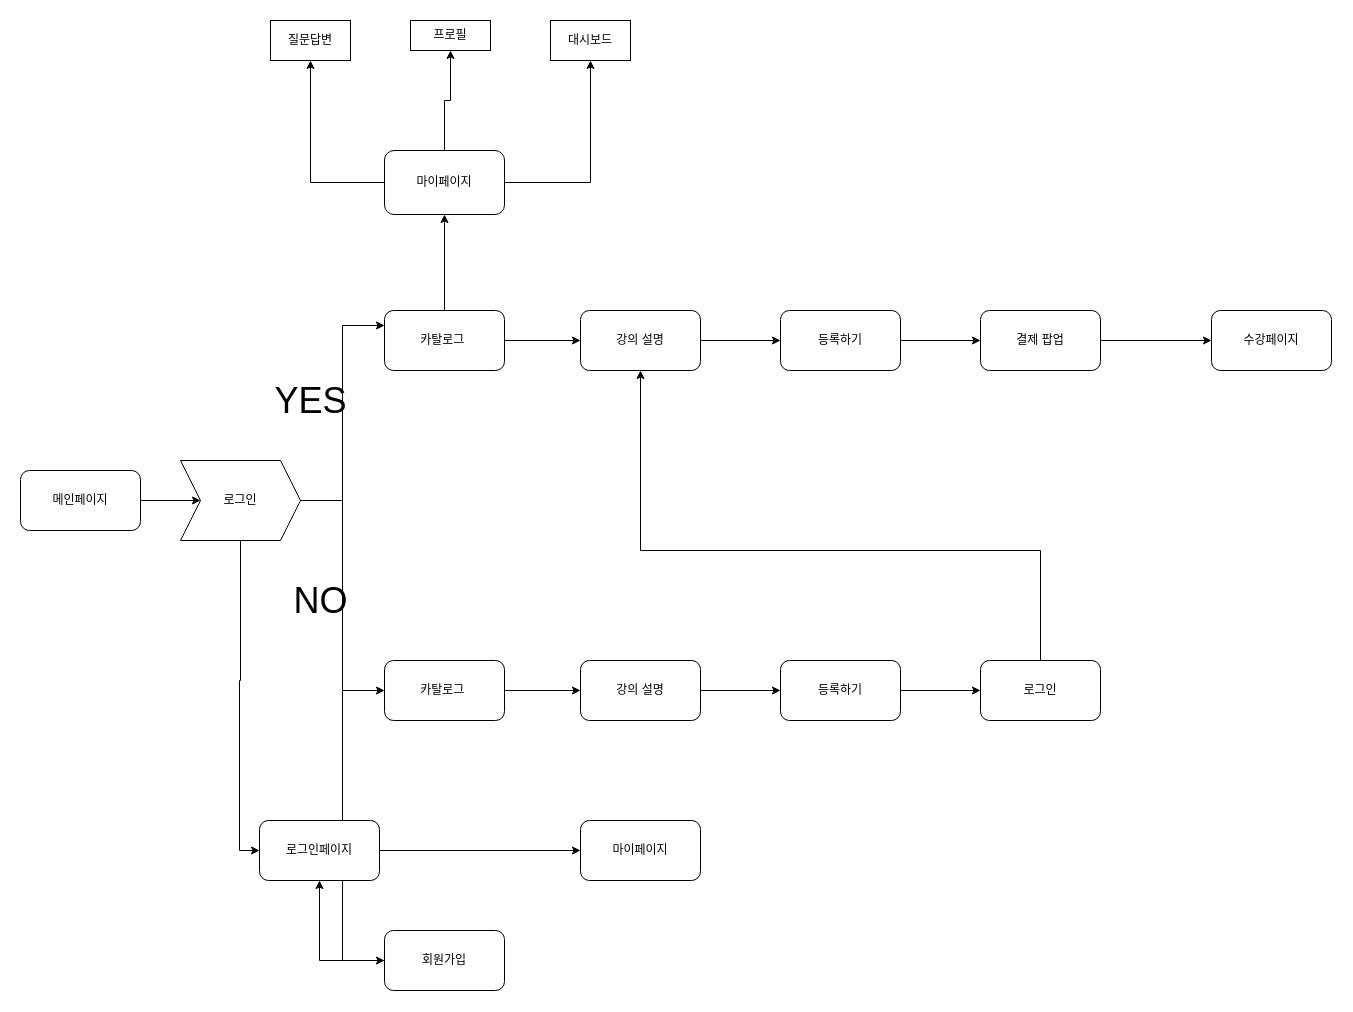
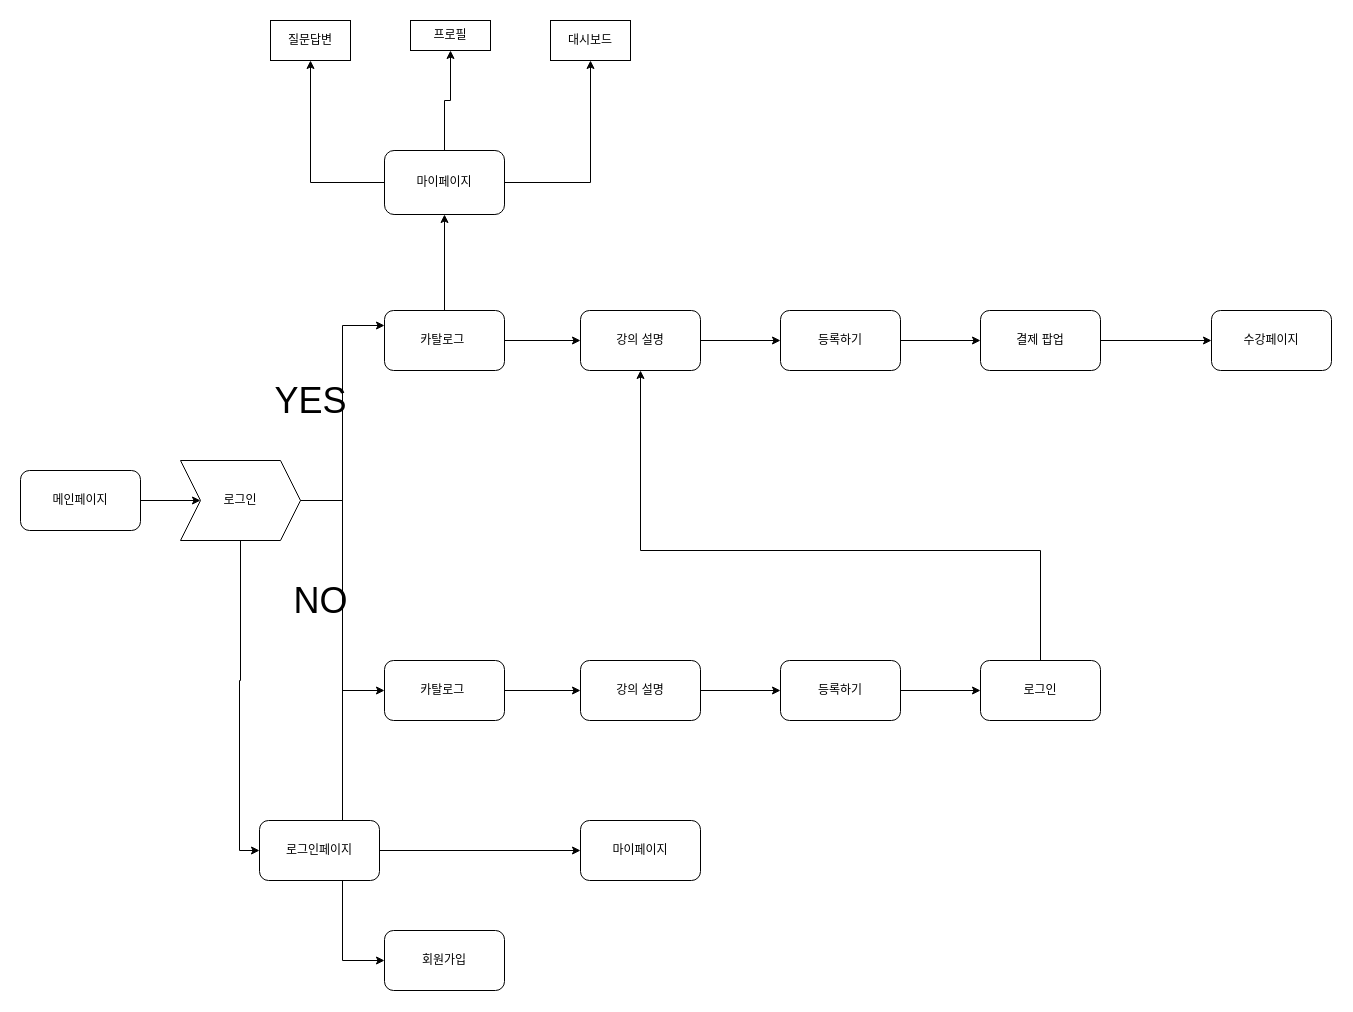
edge "회원가입" -> "로그인페이지": removed
